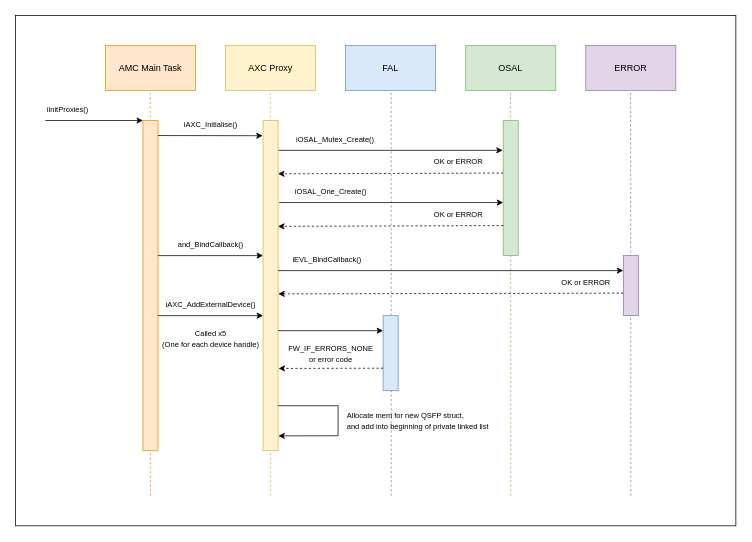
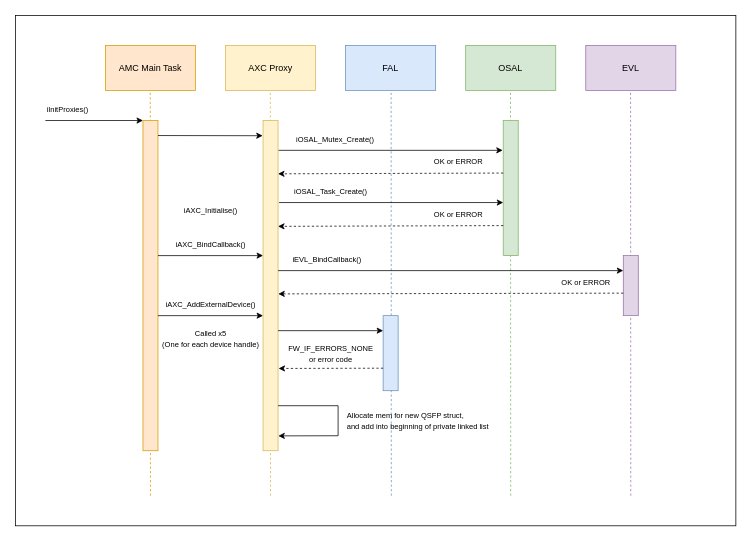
node "ERROR": label "ERROR" -> "EVL"
node "iAXC_Initialise()": moved (210, 124) -> (210, 210)
node "iOSAL_One_Create()": label "iOSAL_One_Create()" -> "iOSAL_Task_Create()"
node "and_BindCallback()": label "and_BindCallback()" -> "iAXC_BindCallback()"
